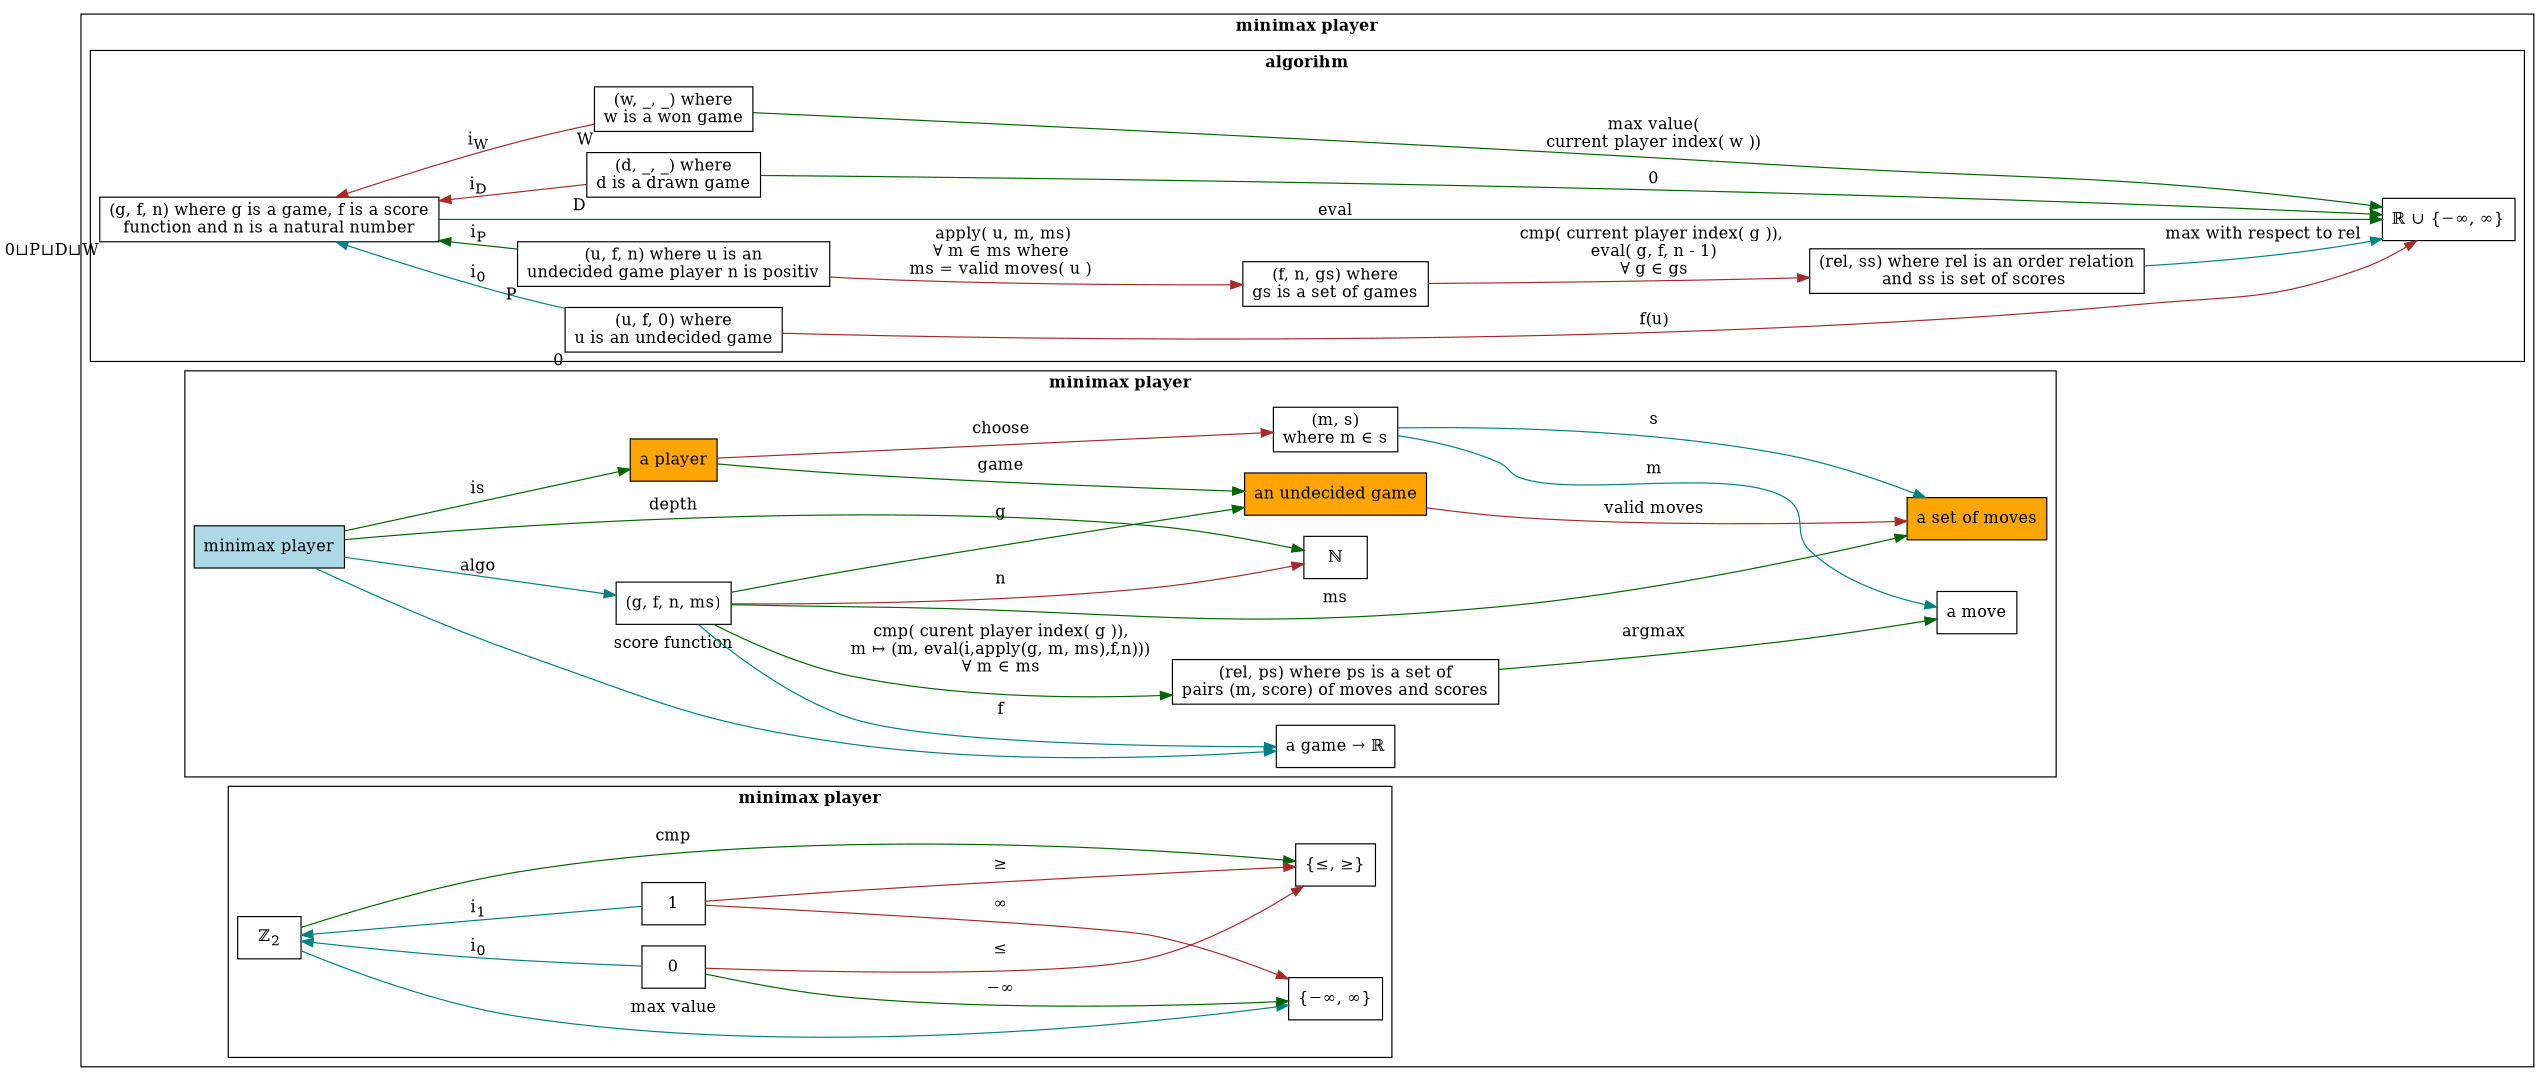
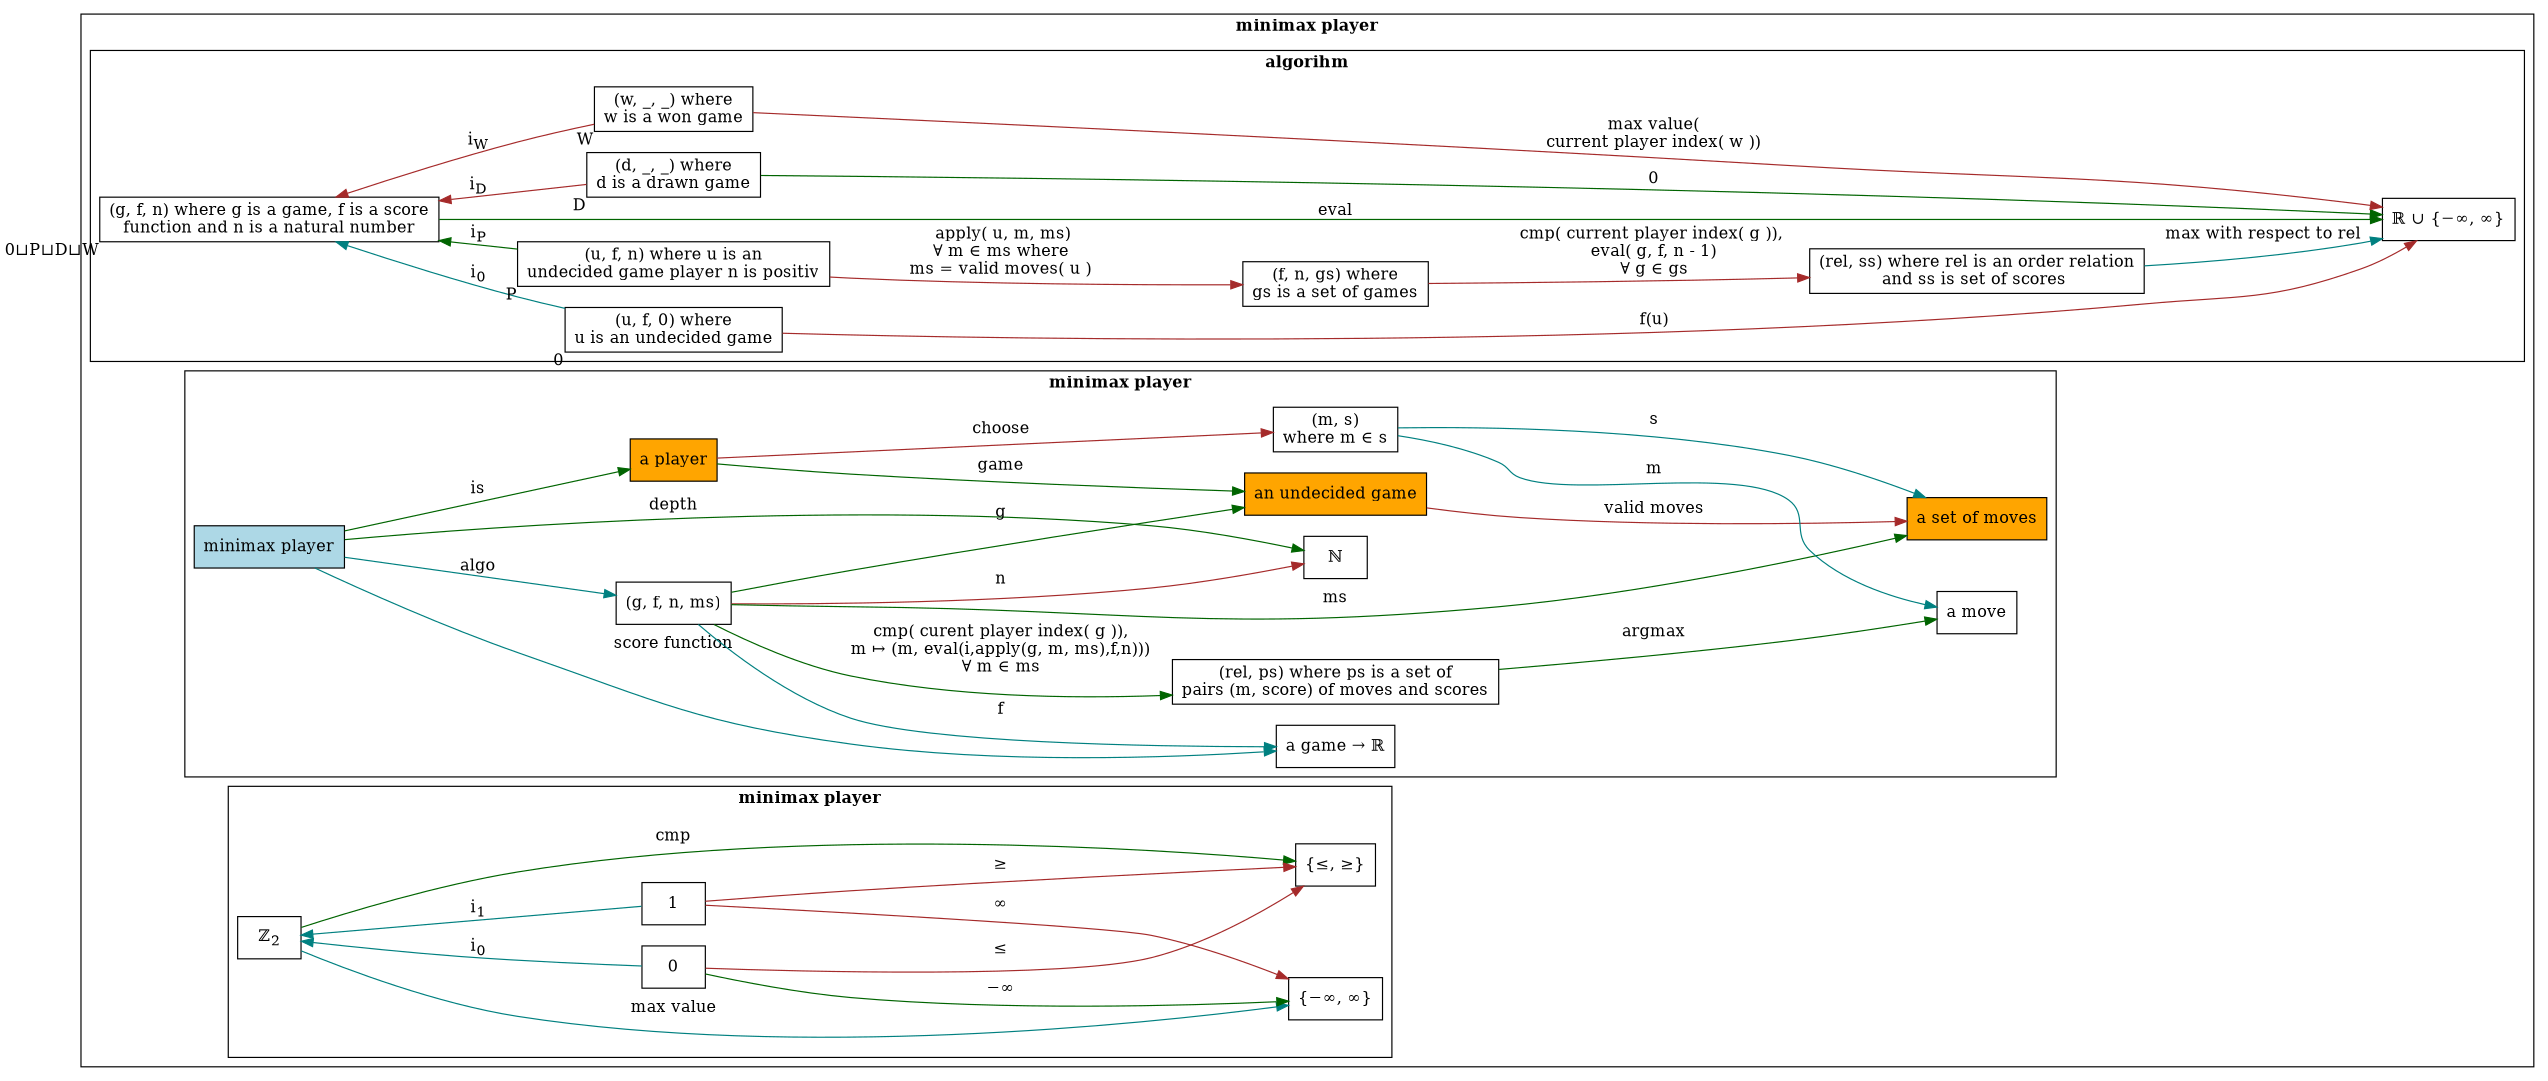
edge "(w, _, _) where" -> "ℝ ∪ {−∞, ∞}": color darkgreen -> brown
